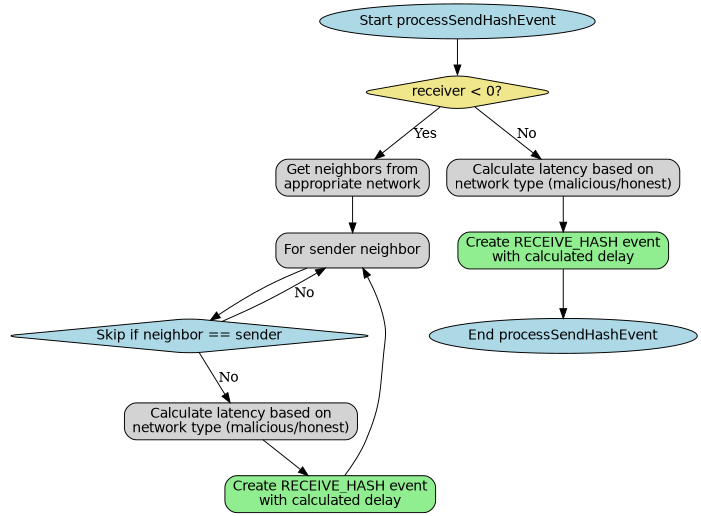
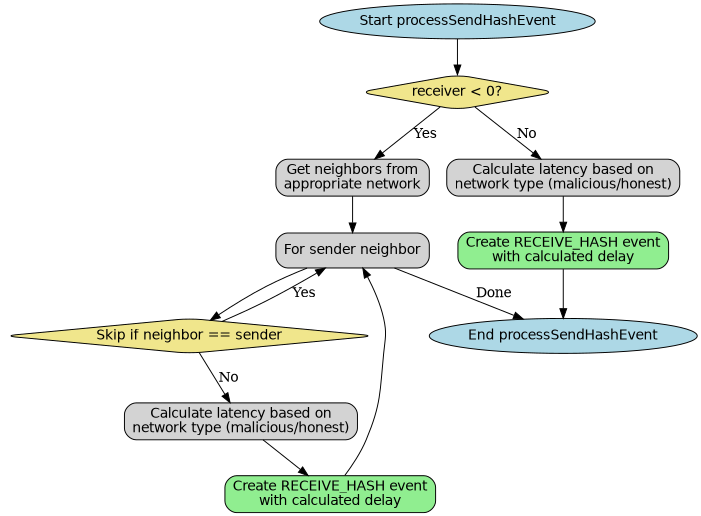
edge "For sender neighbor" -> "End processSendHashEvent": added, label "Done"
edge "Skip if neighbor == sender" -> "For sender neighbor": label "No" -> "Yes"
node "Skip if neighbor == sender": fillcolor lightblue -> khaki
